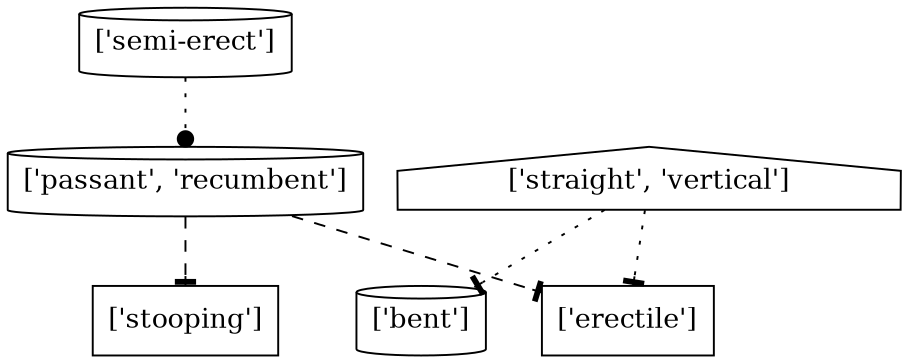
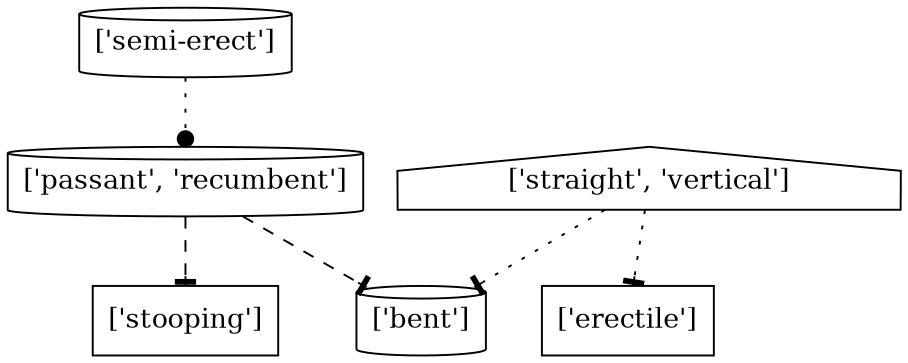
edge "['passant', 'recumbent']" -> "['erectile']": now "['passant', 'recumbent']" -> "['bent']"
